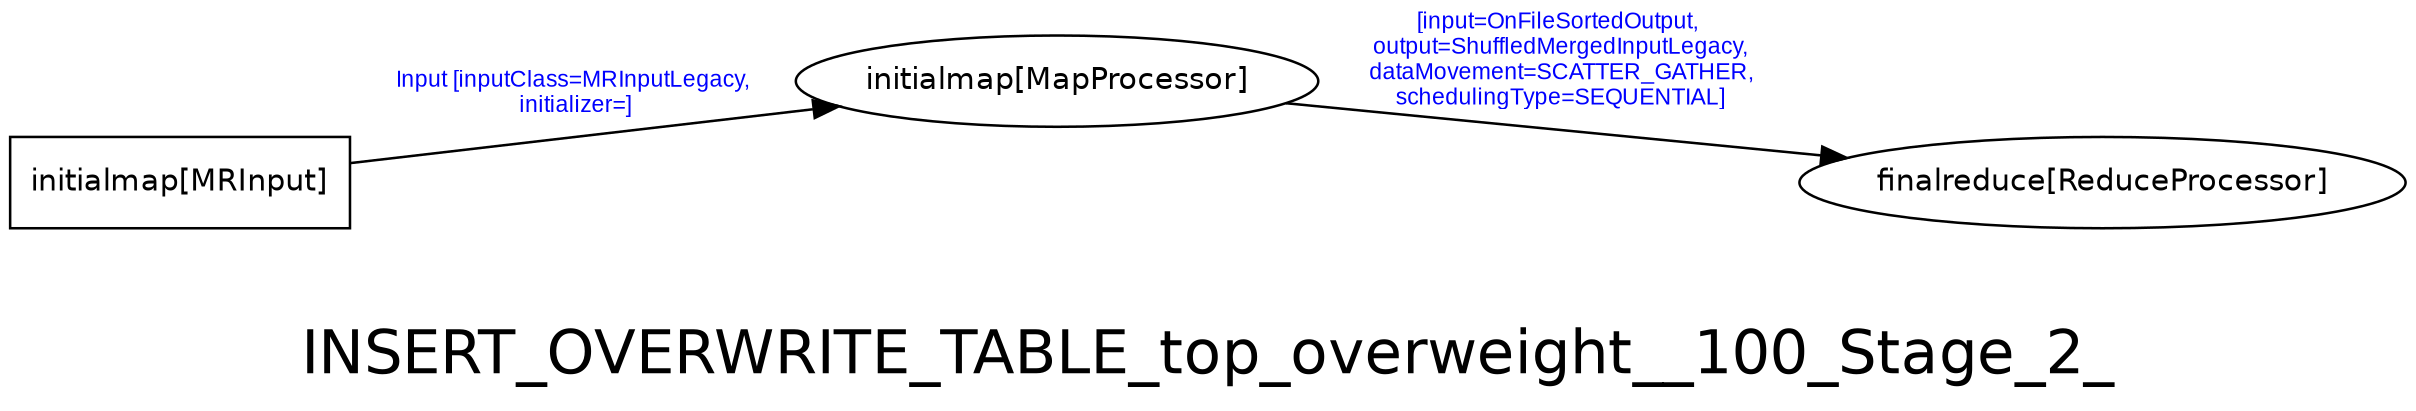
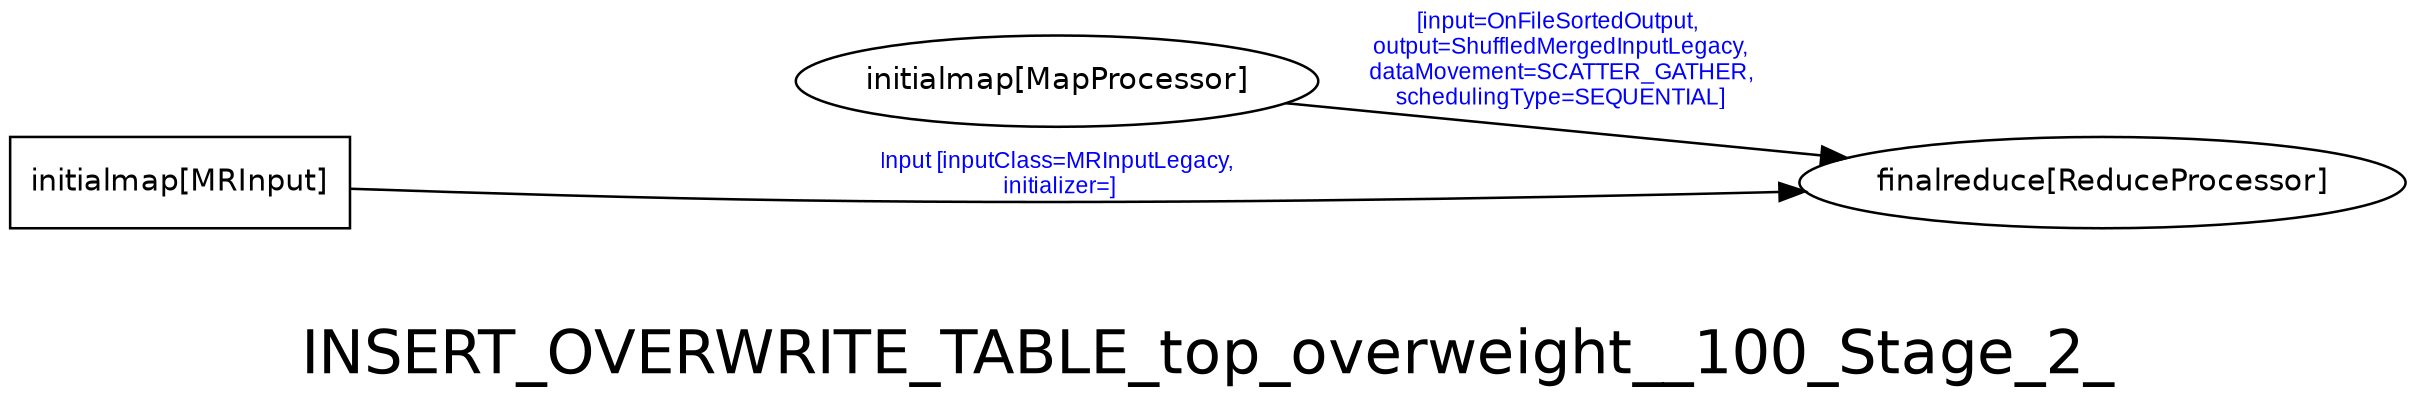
edge "initialmap[MRInput]" -> "initialmap[MapProcessor]": now "initialmap[MRInput]" -> "finalreduce[ReduceProcessor]"
